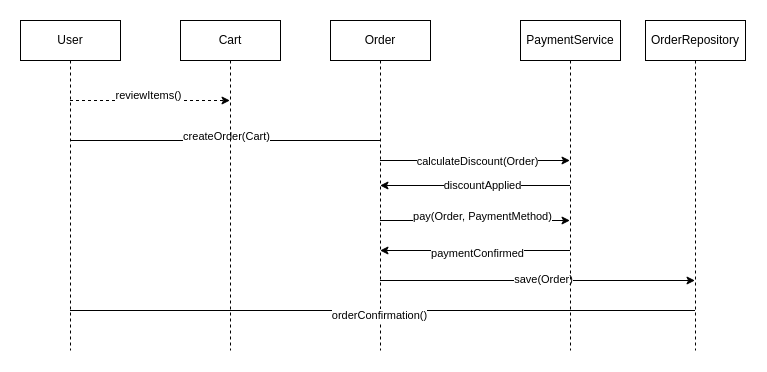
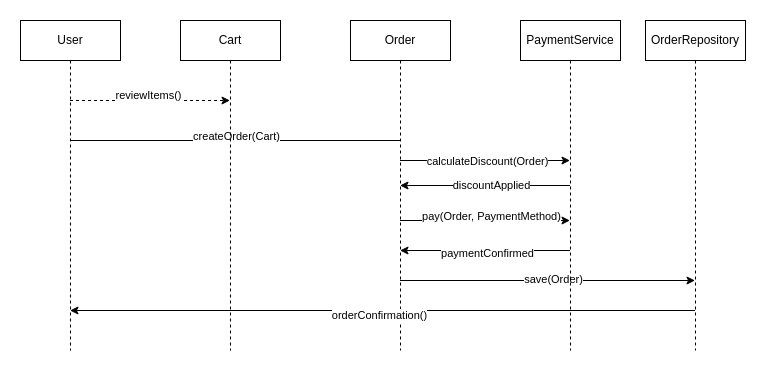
node "Order": moved (381, 186) -> (401, 186)
edge "User" -- "OrderRepository": arrowhead none -> classic
